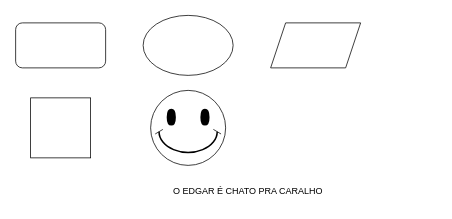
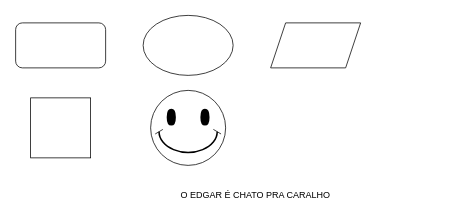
node "O EDGAR É CHATO PRA CARALHO": moved (248, 192) -> (255, 195)
